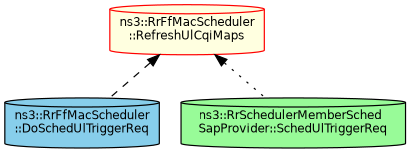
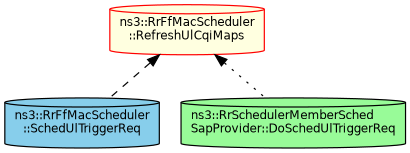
node "ns3::RrFfMacScheduler ::DoSchedUlTriggerReq": label "ns3::RrFfMacScheduler ::DoSchedUlTriggerReq" -> "ns3::RrFfMacScheduler ::SchedUlTriggerReq"
node "ns3::RrSchedulerMemberSched SapProvider::SchedUlTriggerReq": label "ns3::RrSchedulerMemberSched SapProvider::SchedUlTriggerReq" -> "ns3::RrSchedulerMemberSched SapProvider::DoSchedUlTriggerReq"
